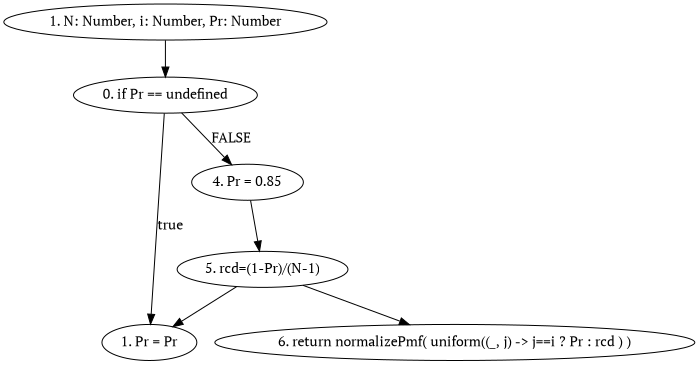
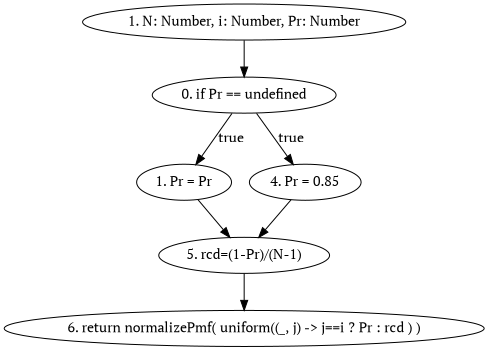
edge "0. if Pr == undefined" -> "4. Pr = 0.85": label "FALSE" -> "true"
edge "5. rcd=(1-Pr)/(N-1)" -> "1. Pr = Pr": reversed
